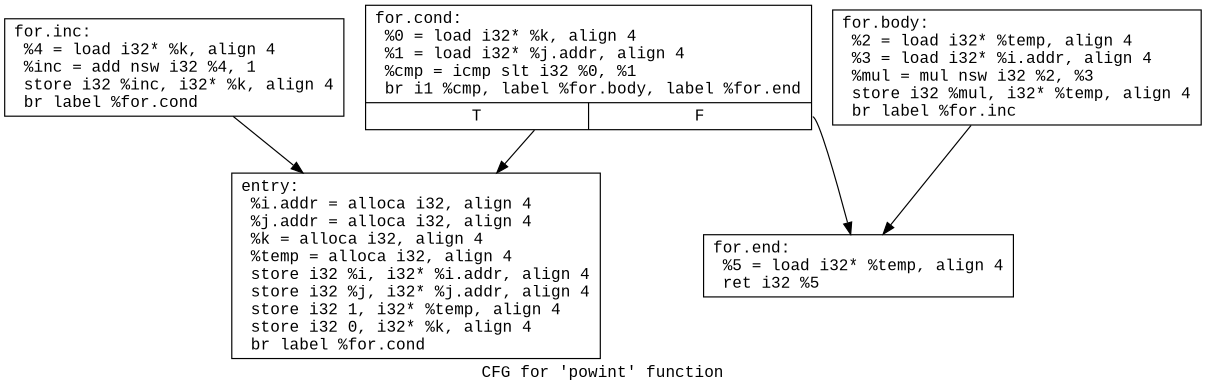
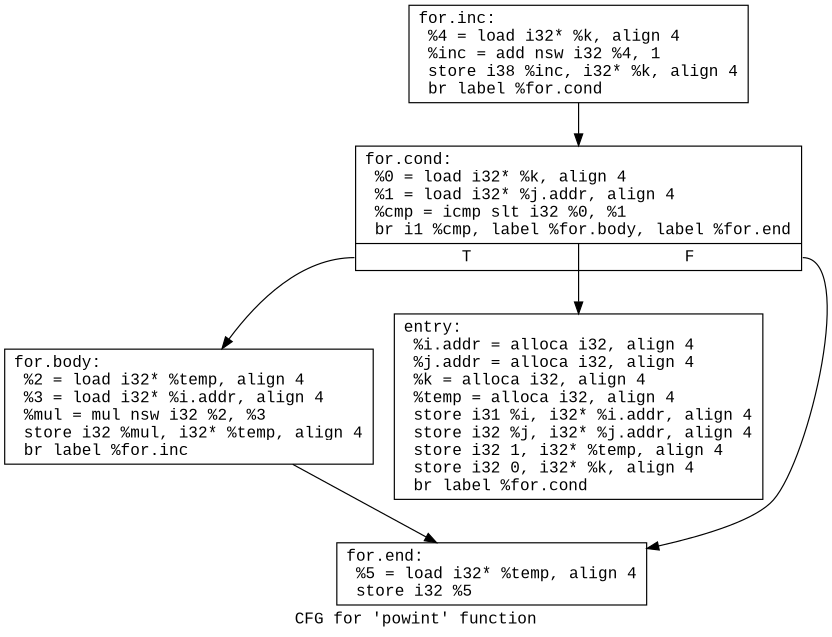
node "for.inc:": text "store i32 %inc, i32* %k, align 4" -> "store i38 %inc, i32* %k, align 4"
edge "for.inc:" -> "entry:": now "for.inc:" -> "for.cond:"
node "entry:": text "store i32 %i, i32* %i.addr, align 4" -> "store i31 %i, i32* %i.addr, align 4"
node "for.end:": text "ret i32 %5" -> "store i32 %5"
edge "for.cond:" -> "for.body:": added
